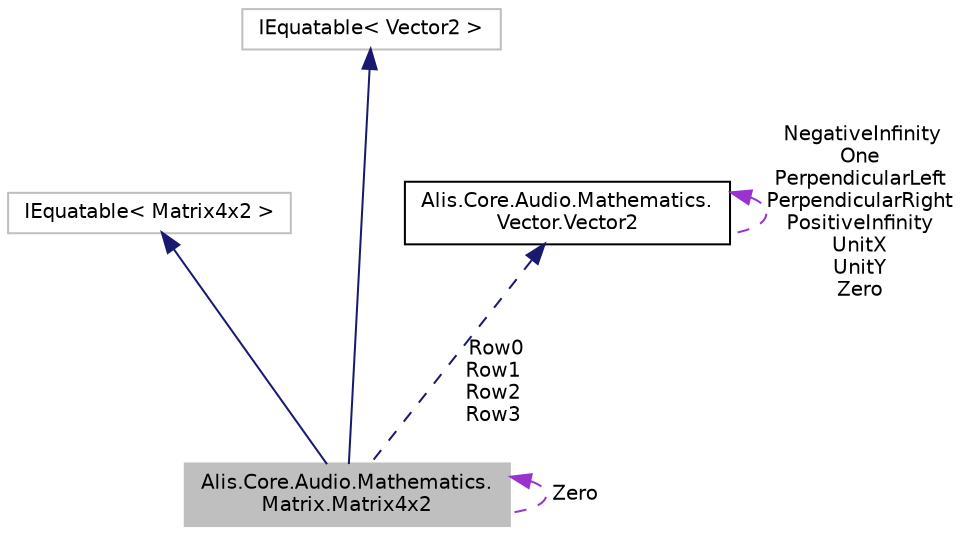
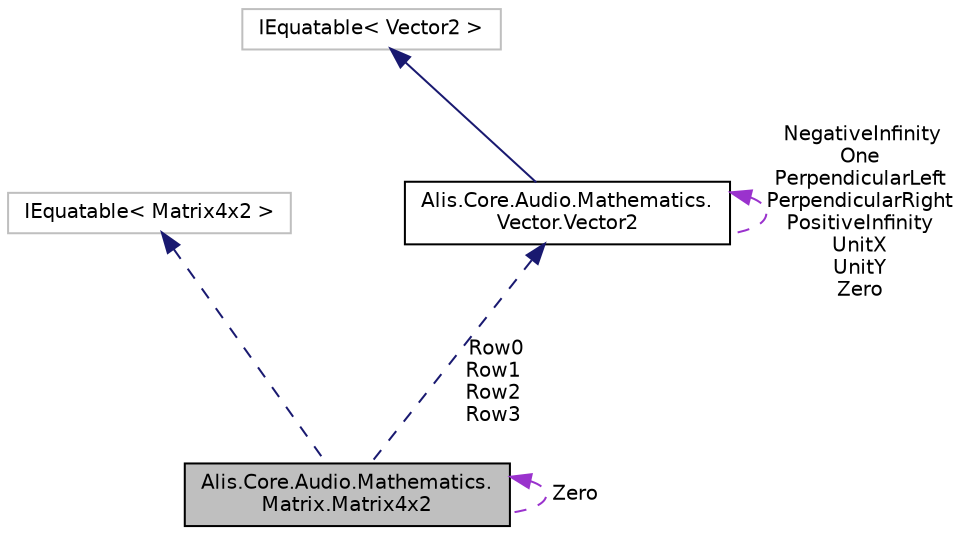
edge "Alis.Core.Audio.Mathematics. Matrix.Matrix4x2" -> "IEquatable< Vector2 >": now "Alis.Core.Audio.Mathematics. Vector.Vector2" -> "IEquatable< Vector2 >"
edge "Alis.Core.Audio.Mathematics. Matrix.Matrix4x2" -> "IEquatable< Matrix4x2 >": style solid -> dashed
node "Alis.Core.Audio.Mathematics. Matrix.Matrix4x2": color grey75 -> black
